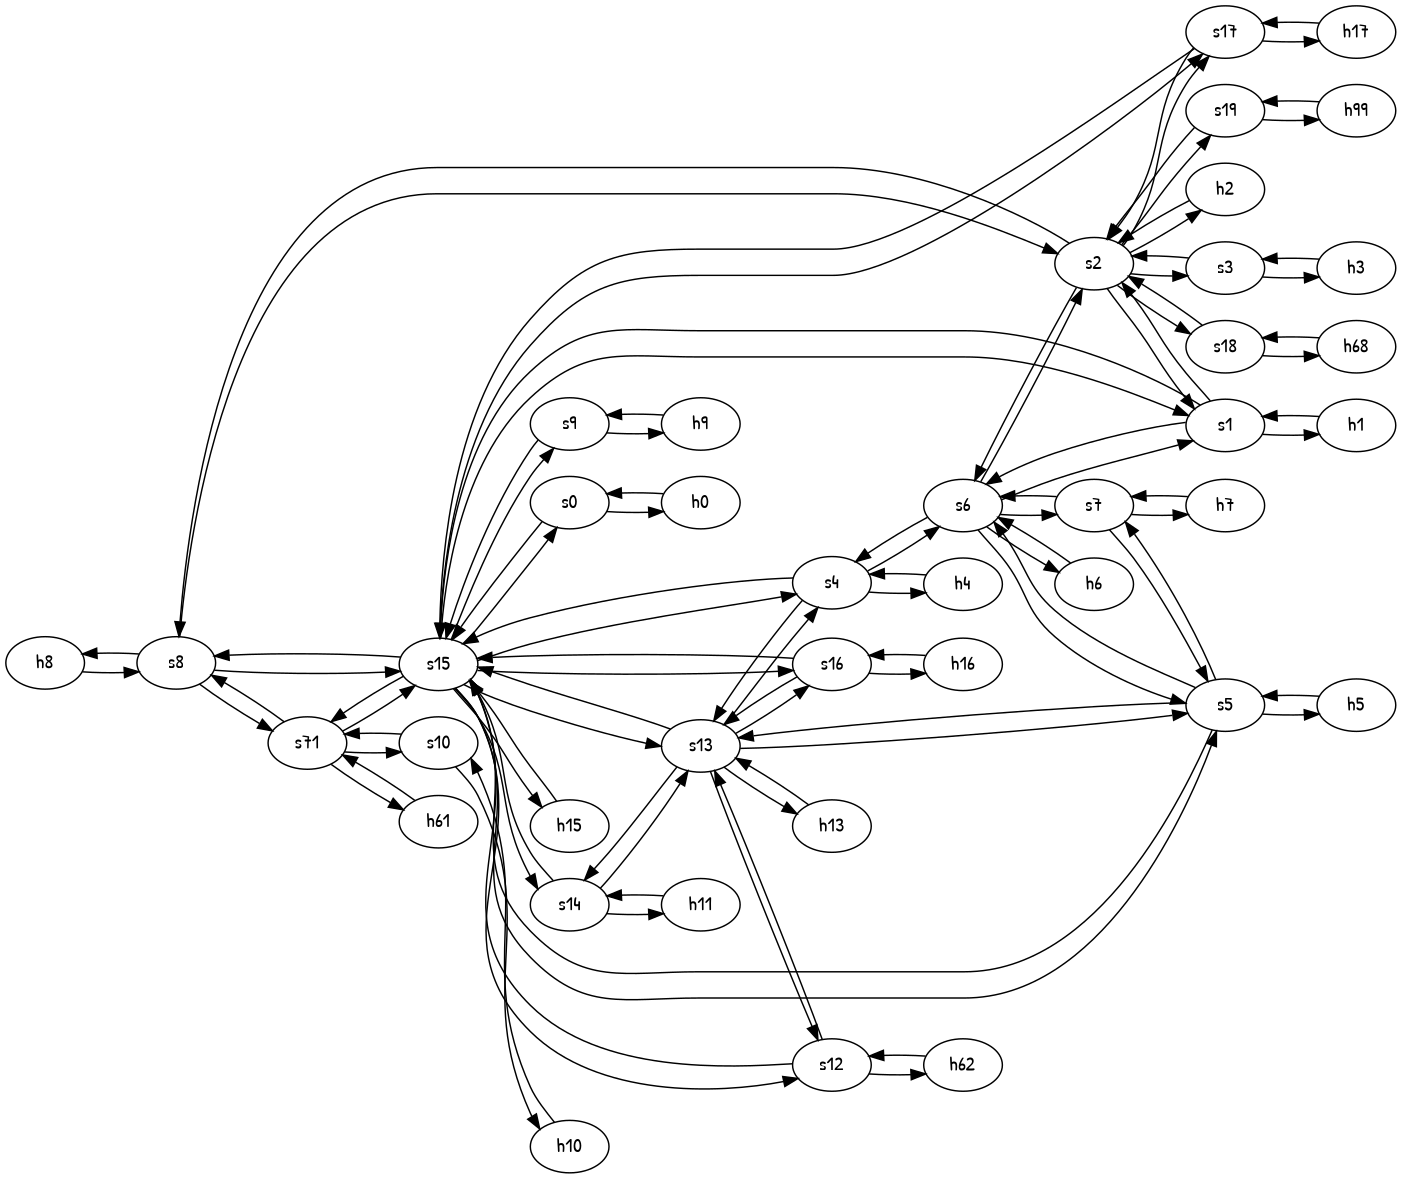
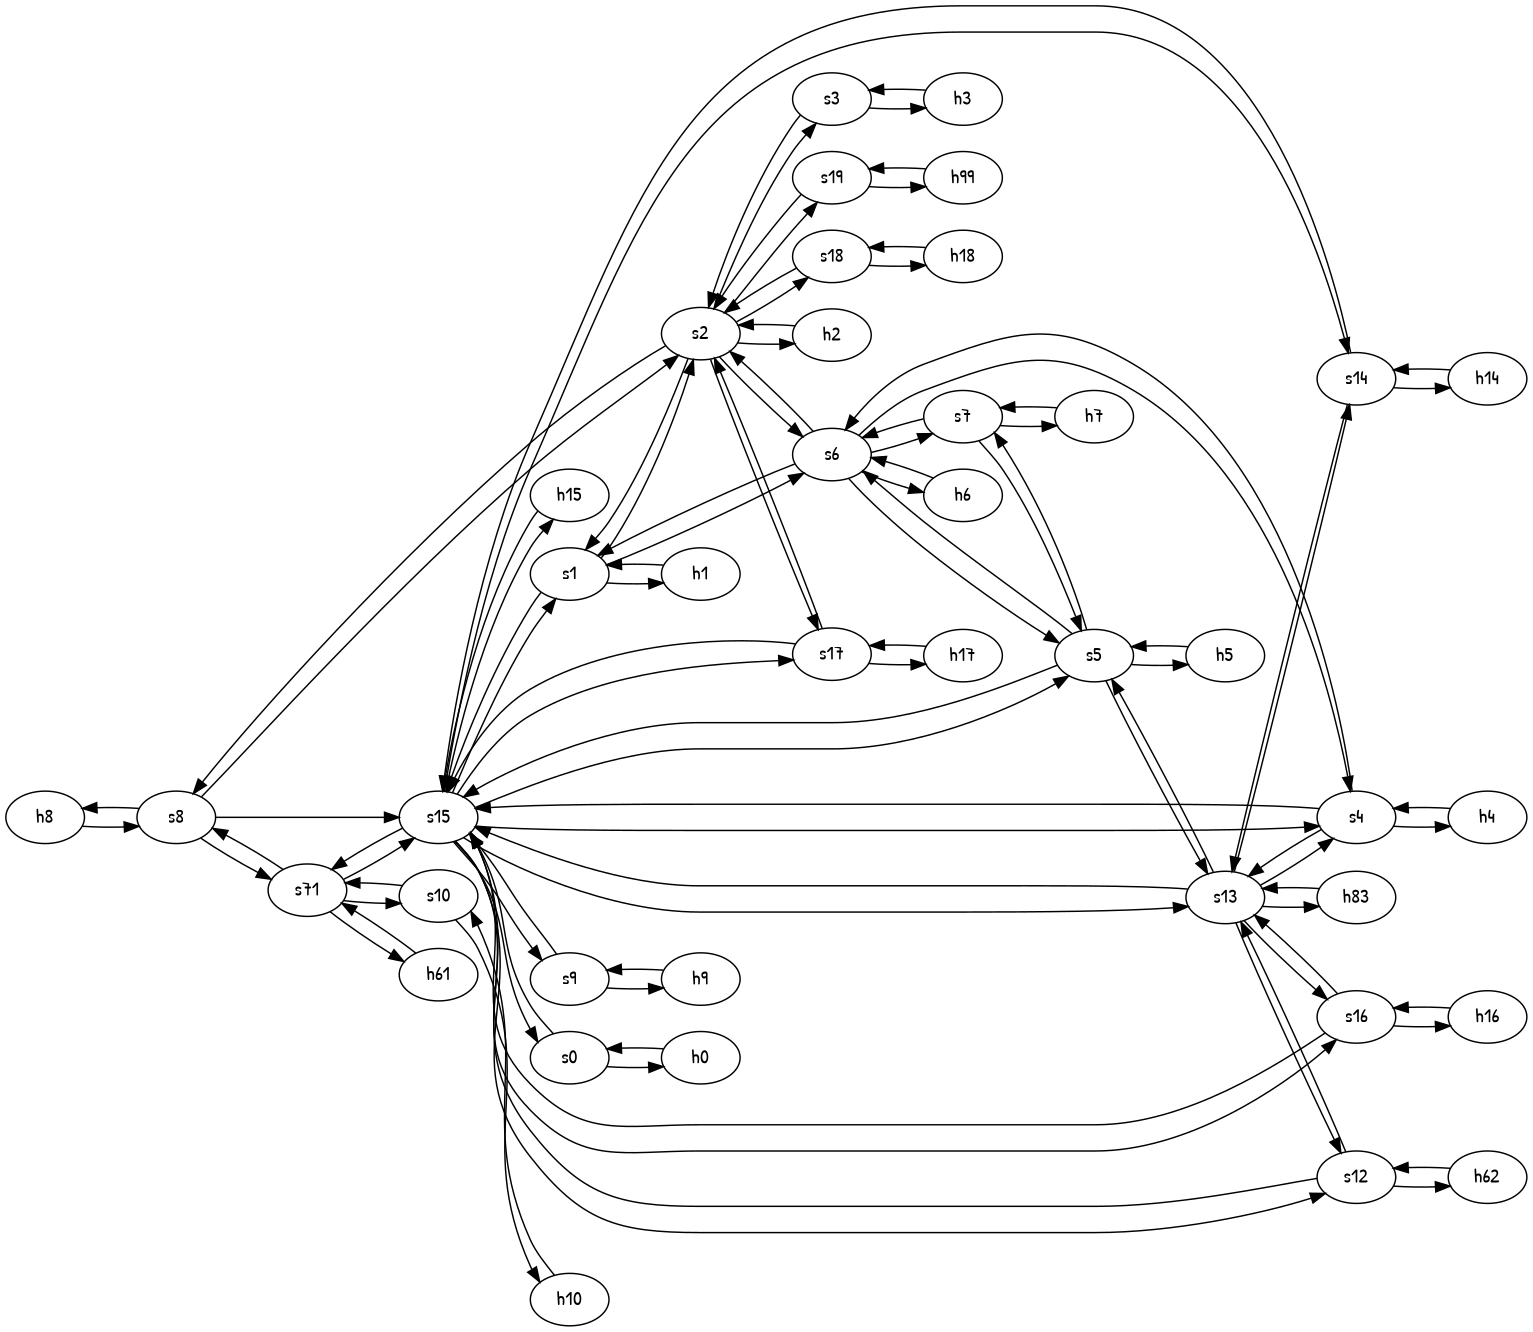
node "h68": label "h68" -> "h18"
edge "s15" -> "s8": removed
node "h13": label "h13" -> "h83"
node "h11": label "h11" -> "h14"
